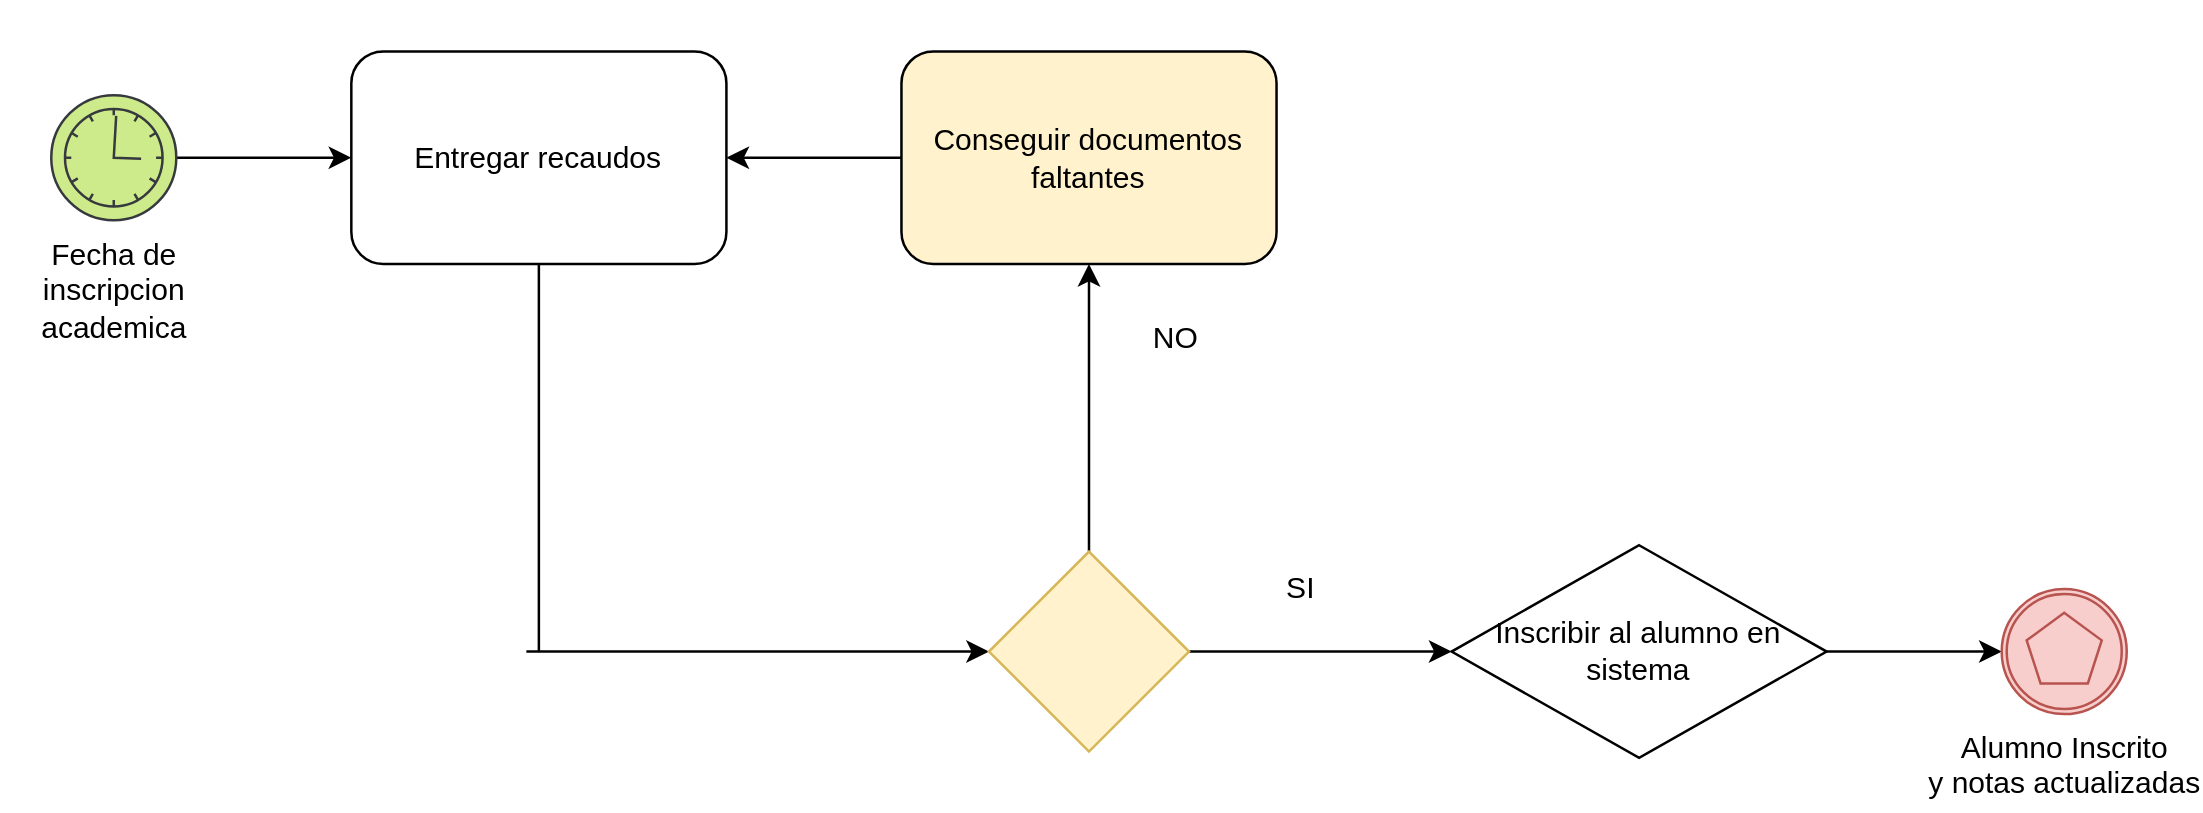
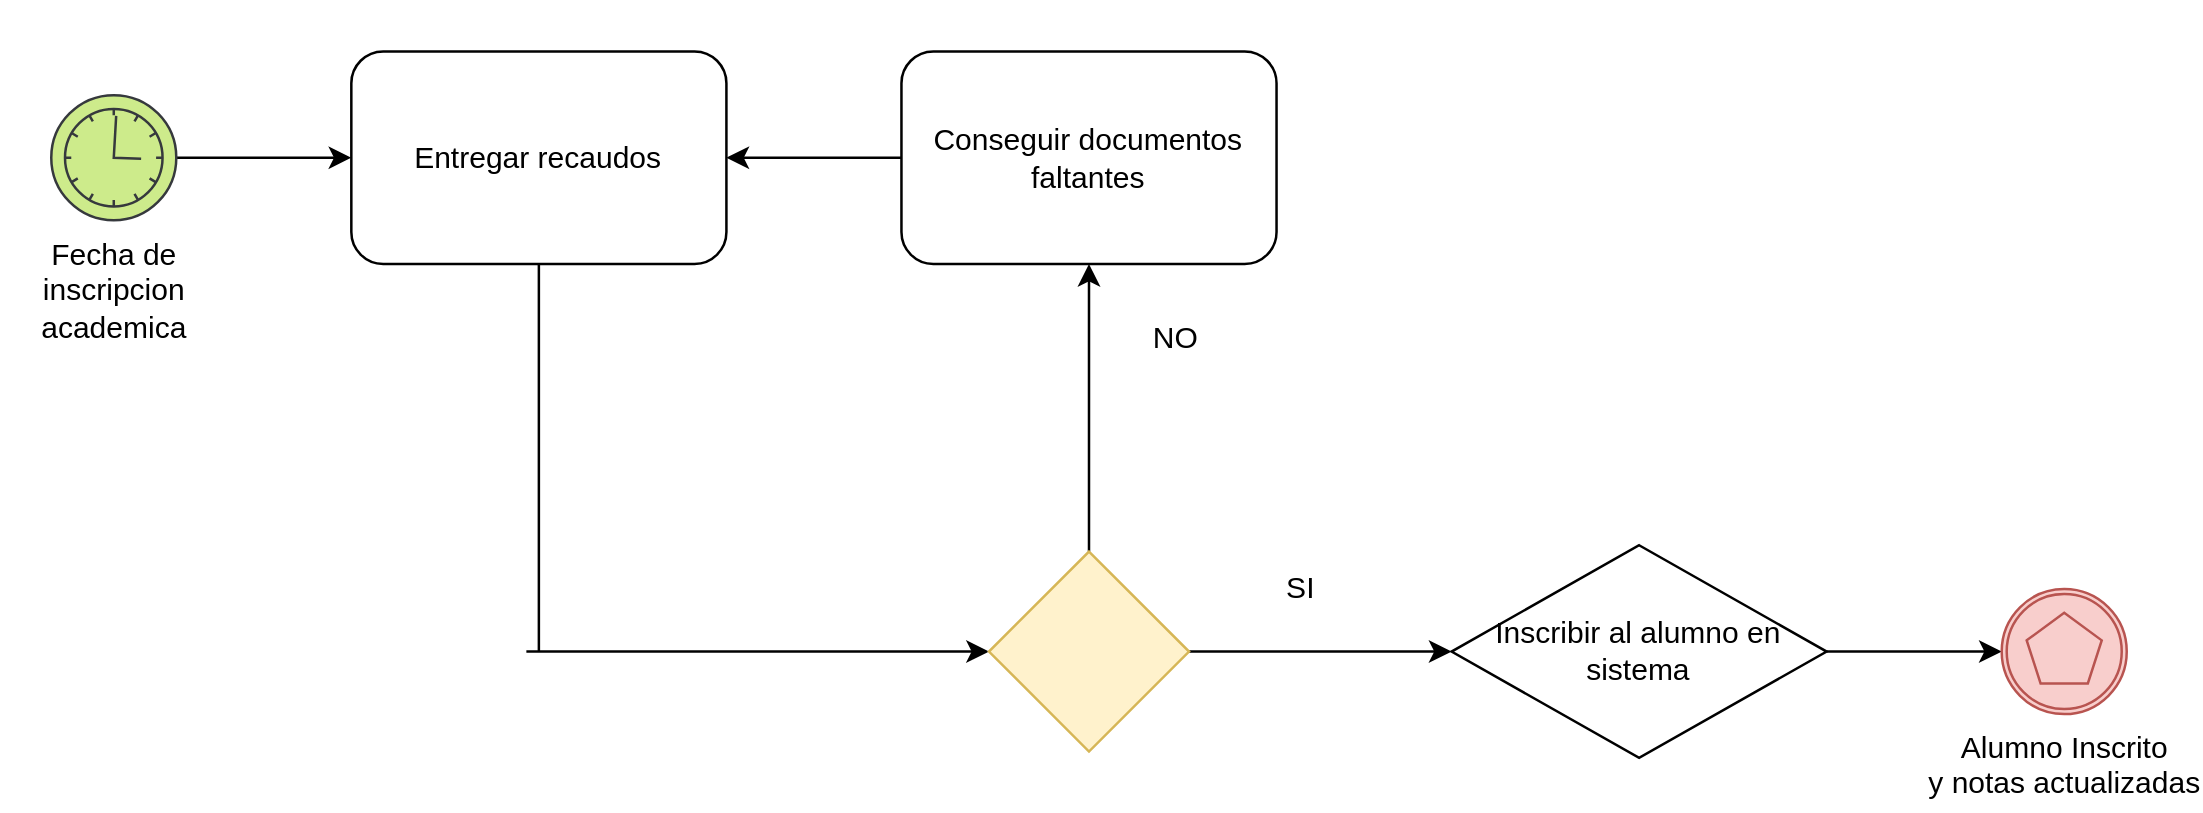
node "Conseguir documentos faltantes": fillcolor #fff2cc -> #ffffff
